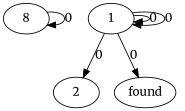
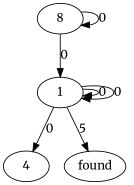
edge "8" -> "1": added, label "0"
edge "1" -> "found": label "0" -> "5"
node "2": label "2" -> "4"
